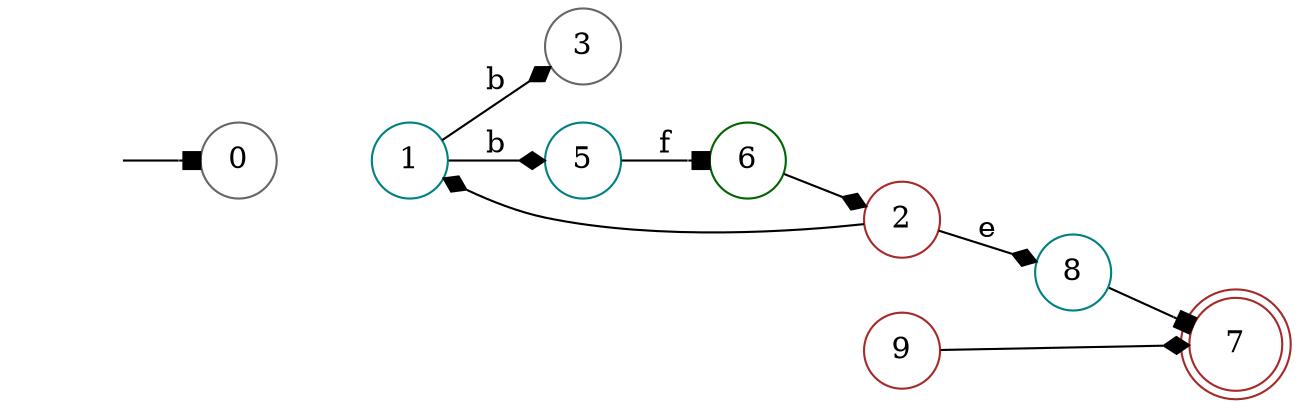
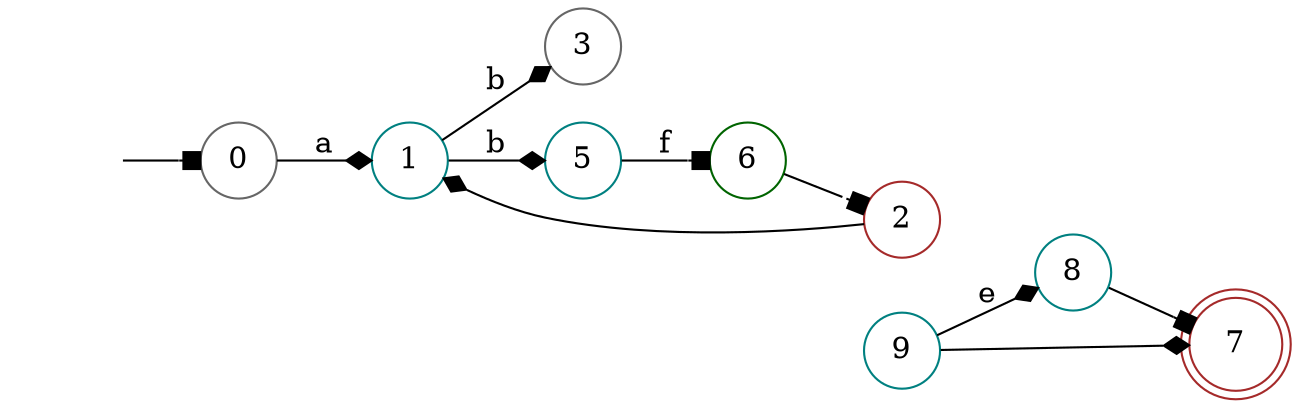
edge "0" -> "1": added, label "a"
edge "6" -> "2": arrowhead diamond -> box
edge "2" -> "8": now "9" -> "8"
node "9": color brown -> teal
